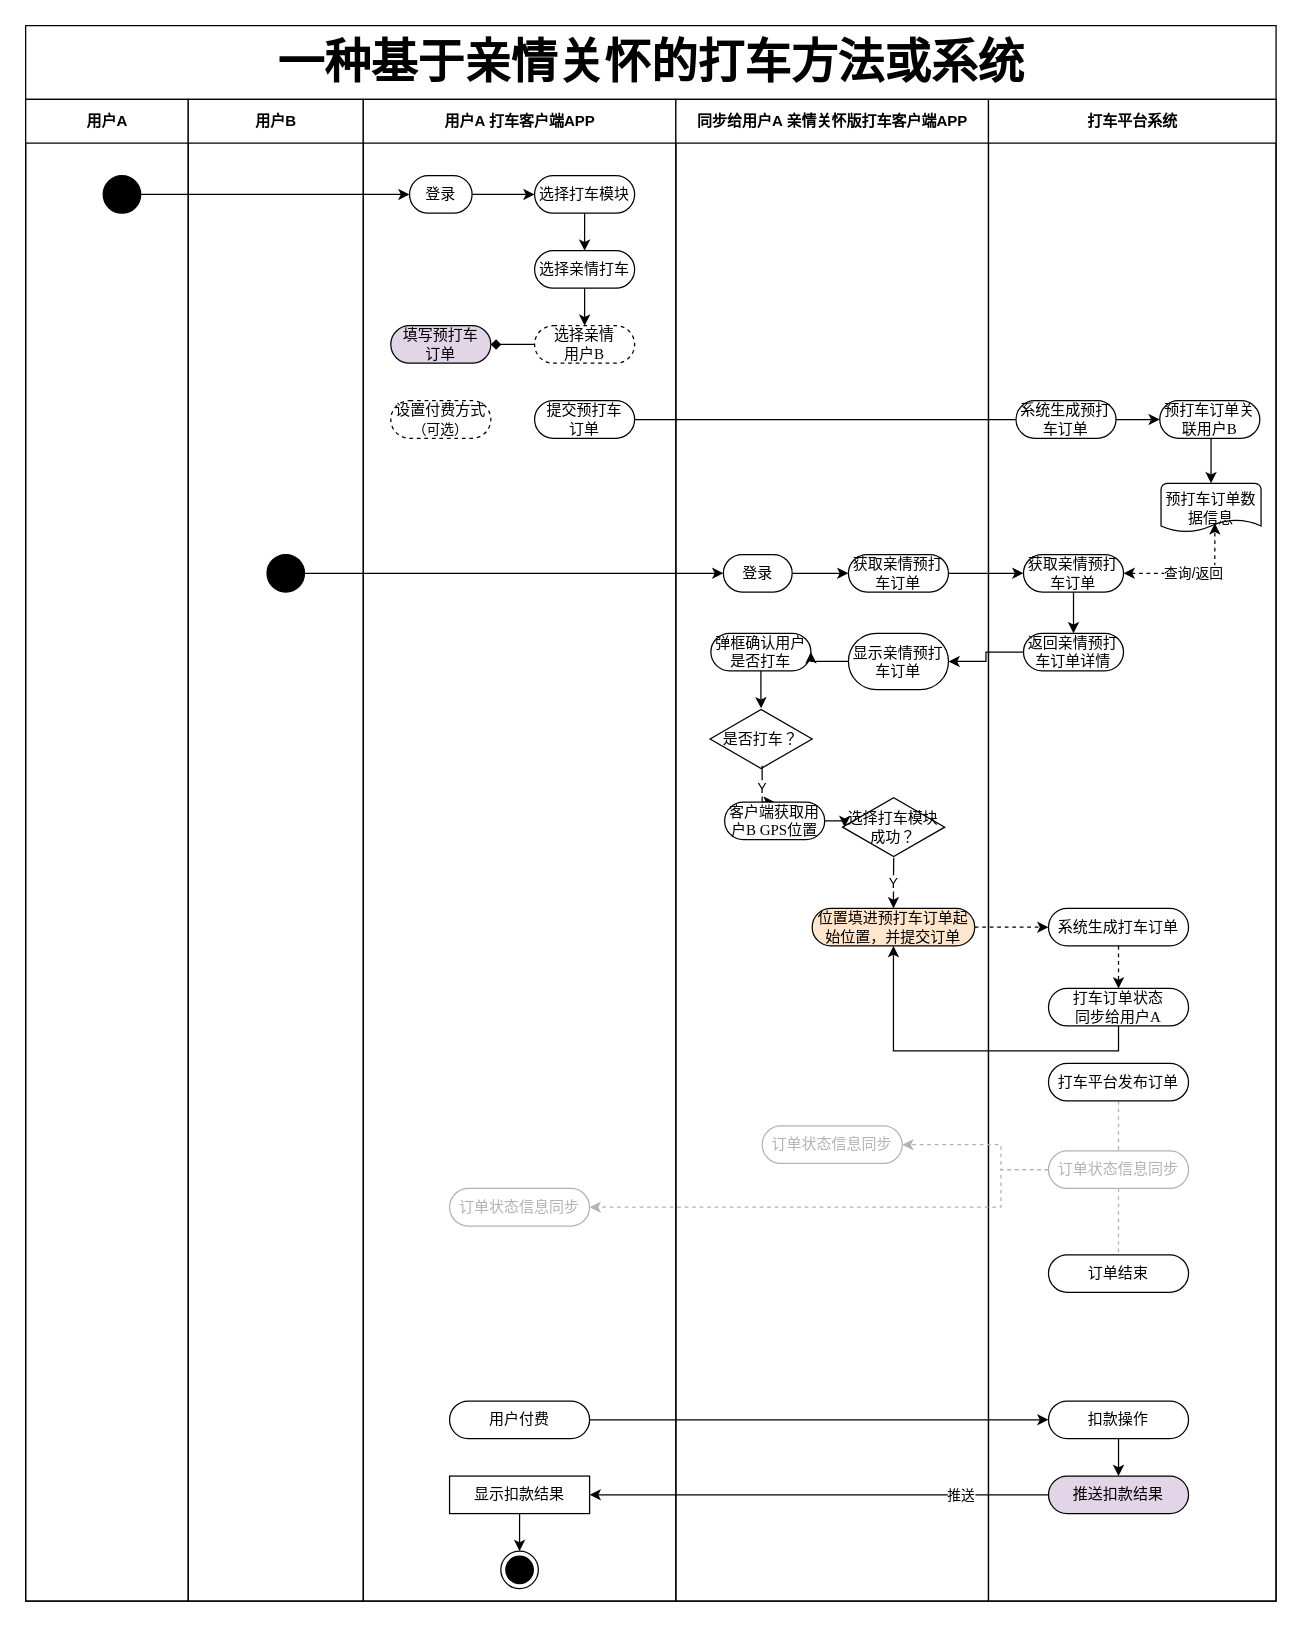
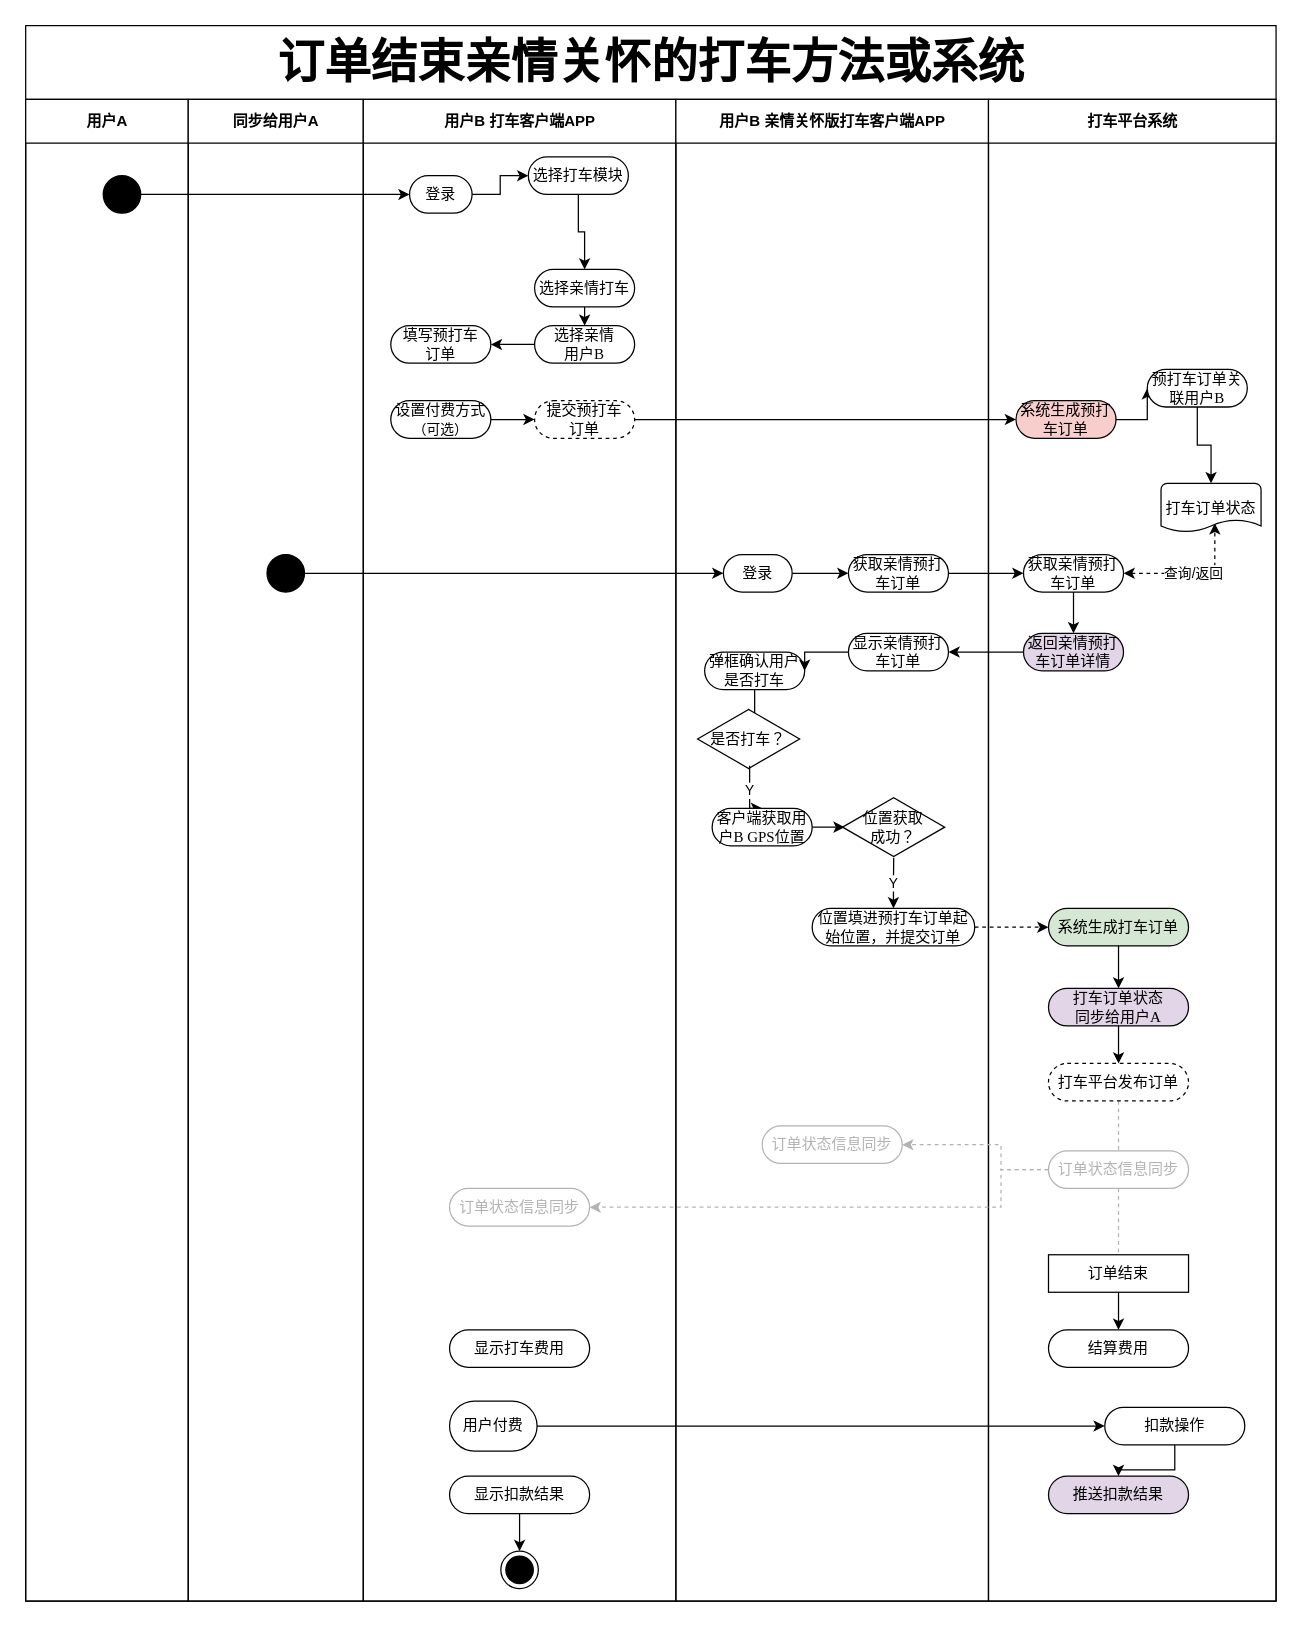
node "一种基于亲情关怀的打车方法或系统": label "一种基于亲情关怀的打车方法或系统" -> "订单结束亲情关怀的打车方法或系统"
node "用户B": label "用户B" -> "同步给用户A"
node "用户A 打车客户端APP": label "用户A 打车客户端APP" -> "用户B 打车客户端APP"
node "同步给用户A 亲情关怀版打车客户端APP": label "同步给用户A 亲情关怀版打车客户端APP" -> "用户B 亲情关怀版打车客户端APP"
node "选择打车模块": moved (584, 194) -> (578, 176)
node "选择亲情打车": moved (584, 269) -> (584, 288)
node "填写预打车 订单": fillcolor #e1d5e7 -> #ffffff
edge "选择亲情 用户B" -> "填写预打车 订单": arrowhead diamond -> classic
node "选择亲情 用户B": style dashed -> solid
node "设置付费方式 （可选）": style dashed -> solid
edge "设置付费方式 （可选）" -> "提交预打车 订单": added
node "提交预打车 订单": style solid -> dashed
edge "提交预打车 订单" -- "系统生成预打车订单": arrowhead none -> classic
node "系统生成预打车订单": fillcolor #ffffff -> #f8cecc
node "预打车订单关联用户B": moved (1209, 419) -> (1197, 388)
node "预打车订单数据信息": label "预打车订单数据信息" -> "打车订单状态"
node "弹框确认用户是否打车": moved (761, 652) -> (754, 671)
node "返回亲情预打车订单详情": fillcolor #ffffff -> #e1d5e7
node "显示亲情预打车订单": size 100x56 -> 100x38
node "是否打车？": moved (761, 739) -> (748, 739)
node "客户端获取用户B GPS位置": moved (774, 821) -> (762, 827)
node "选择打车模块 成功？": label "选择打车模块 成功？" -> "位置获取 成功？"
node "位置填进预打车订单起始位置，并提交订单": fillcolor #ffe6cc -> #ffffff
node "系统生成打车订单": fillcolor #ffffff -> #d5e8d4
edge "系统生成打车订单" -> "打车订单状态 同步给用户A": style dashed -> solid
node "打车订单状态 同步给用户A": fillcolor #ffffff -> #e1d5e7
edge "打车订单状态 同步给用户A" -> "位置填进预打车订单起始位置，并提交订单": now "打车订单状态 同步给用户A" -> "打车平台发布订单"
node "打车平台发布订单": style solid -> dashed
node "订单结束": shape rounded rectangle -> rectangle
edge "订单结束" -> "结算费用": added
node "显示打车费用": added
node "结算费用": added
node "用户付费": size 140x38 -> 88x50
node "扣款操作": moved (1118, 1419) -> (1174, 1426)
node "显示扣款结果": shape rectangle -> rounded rectangle
edge "推送扣款结果" -> "显示扣款结果": removed, label "推送"
